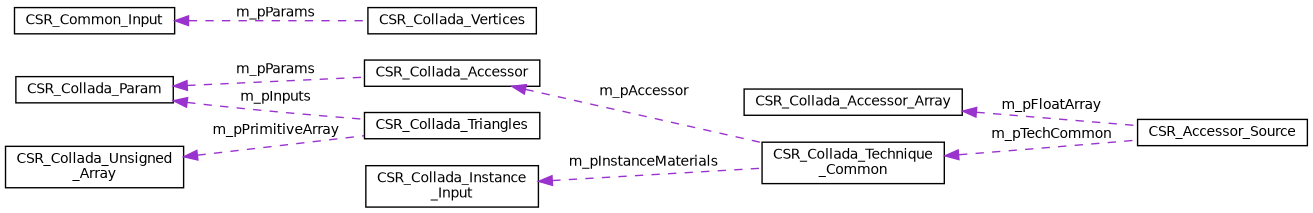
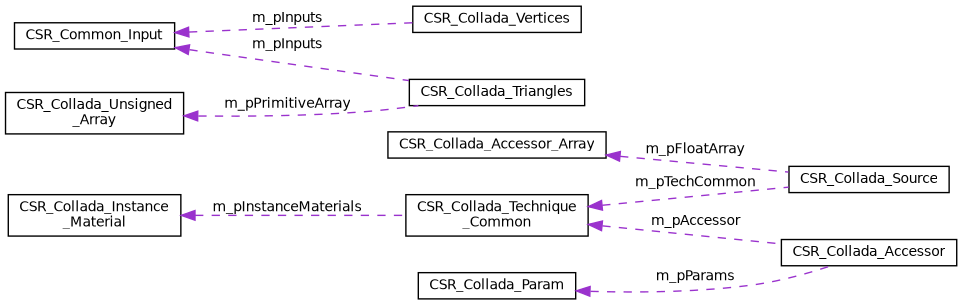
edge "CSR_Collada_Vertices" -> "CSR_Common_Input": label " m_pParams" -> " m_pInputs"
edge "CSR_Collada_Triangles" -> "CSR_Collada_Param": now "CSR_Collada_Triangles" -> "CSR_Common_Input"
edge "CSR_Collada_Technique _Common" -> "CSR_Collada_Accessor": reversed
node "CSR_Accessor_Source": label "CSR_Accessor_Source" -> "CSR_Collada_Source"
node "CSR_Collada_Instance _Input": label "CSR_Collada_Instance _Input" -> "CSR_Collada_Instance _Material"
